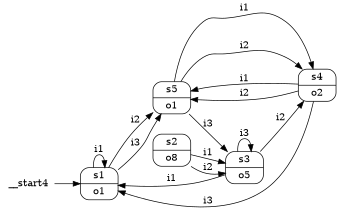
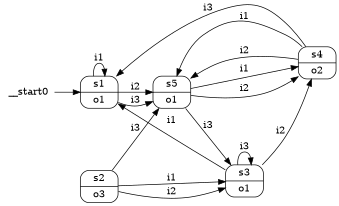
edge "s2" -> "s5": added, label "i3"
node "s2": text "o8" -> "o3"
node "s3": text "o5" -> "o1"
node "__start4": label "__start4" -> "__start0"
